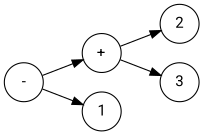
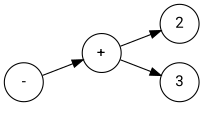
node "1": removed
